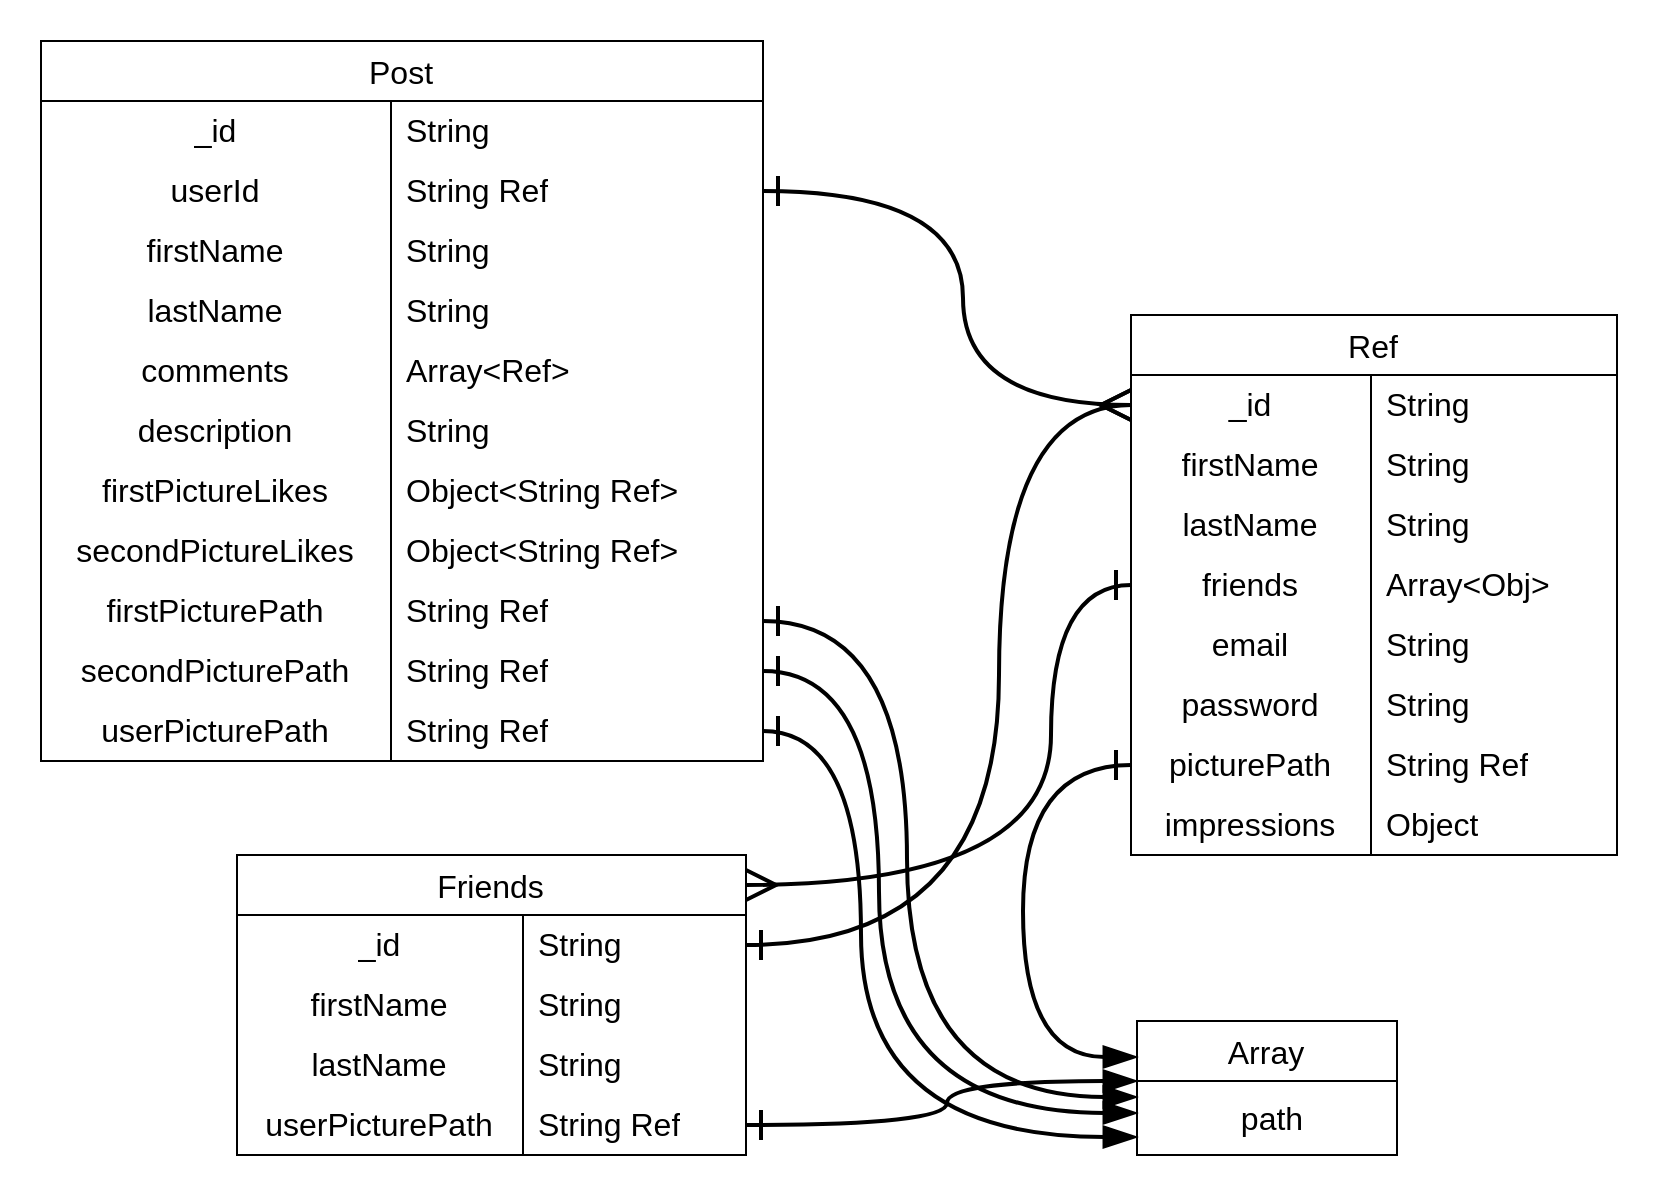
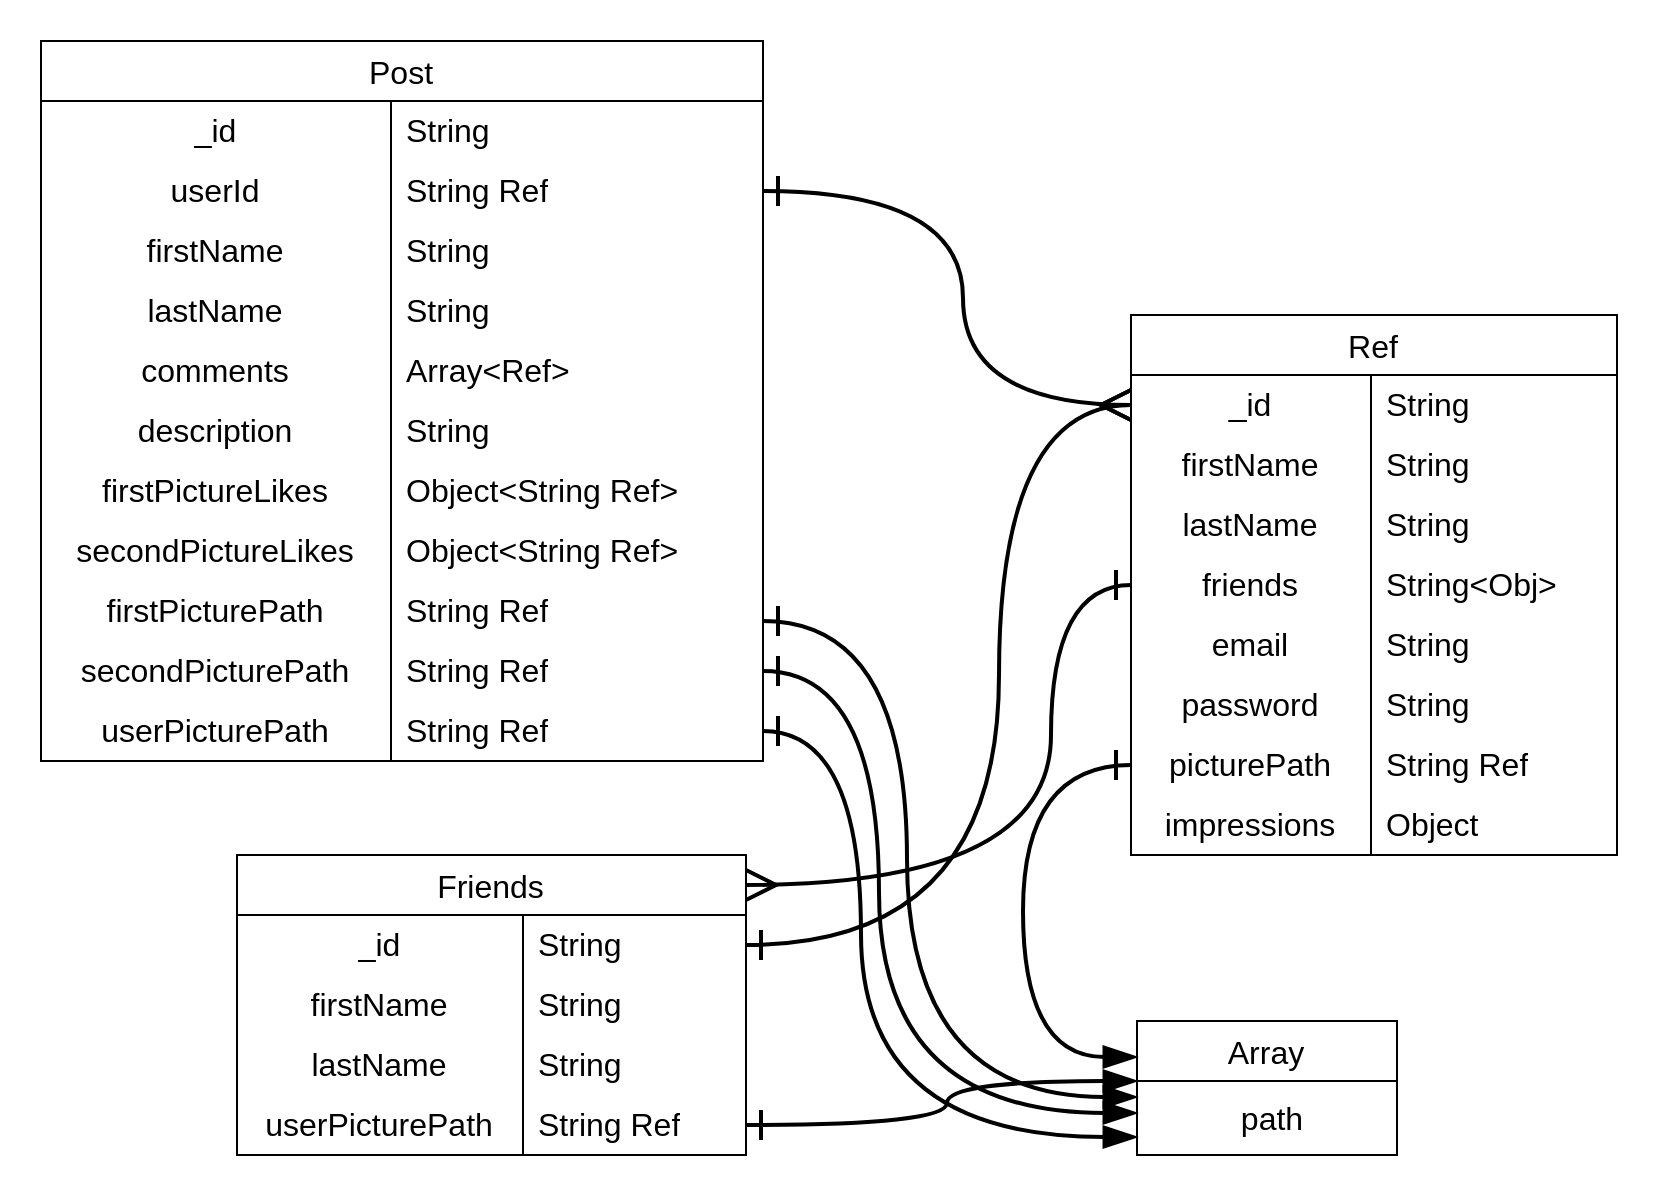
node "Array<Obj>": label "Array<Obj>" -> "String<Obj>"
